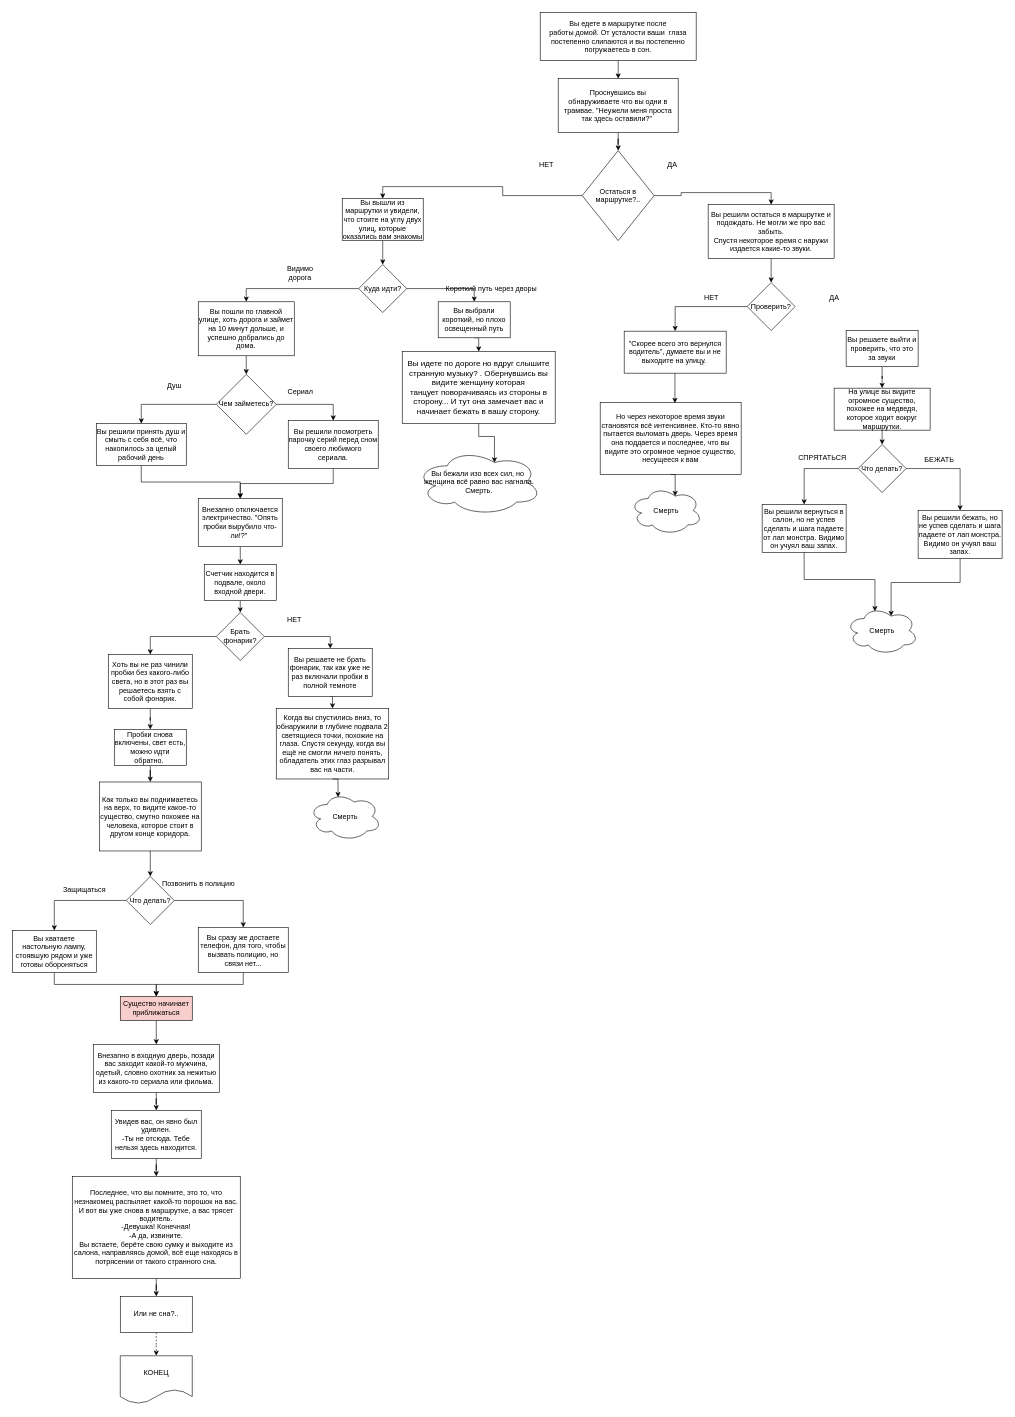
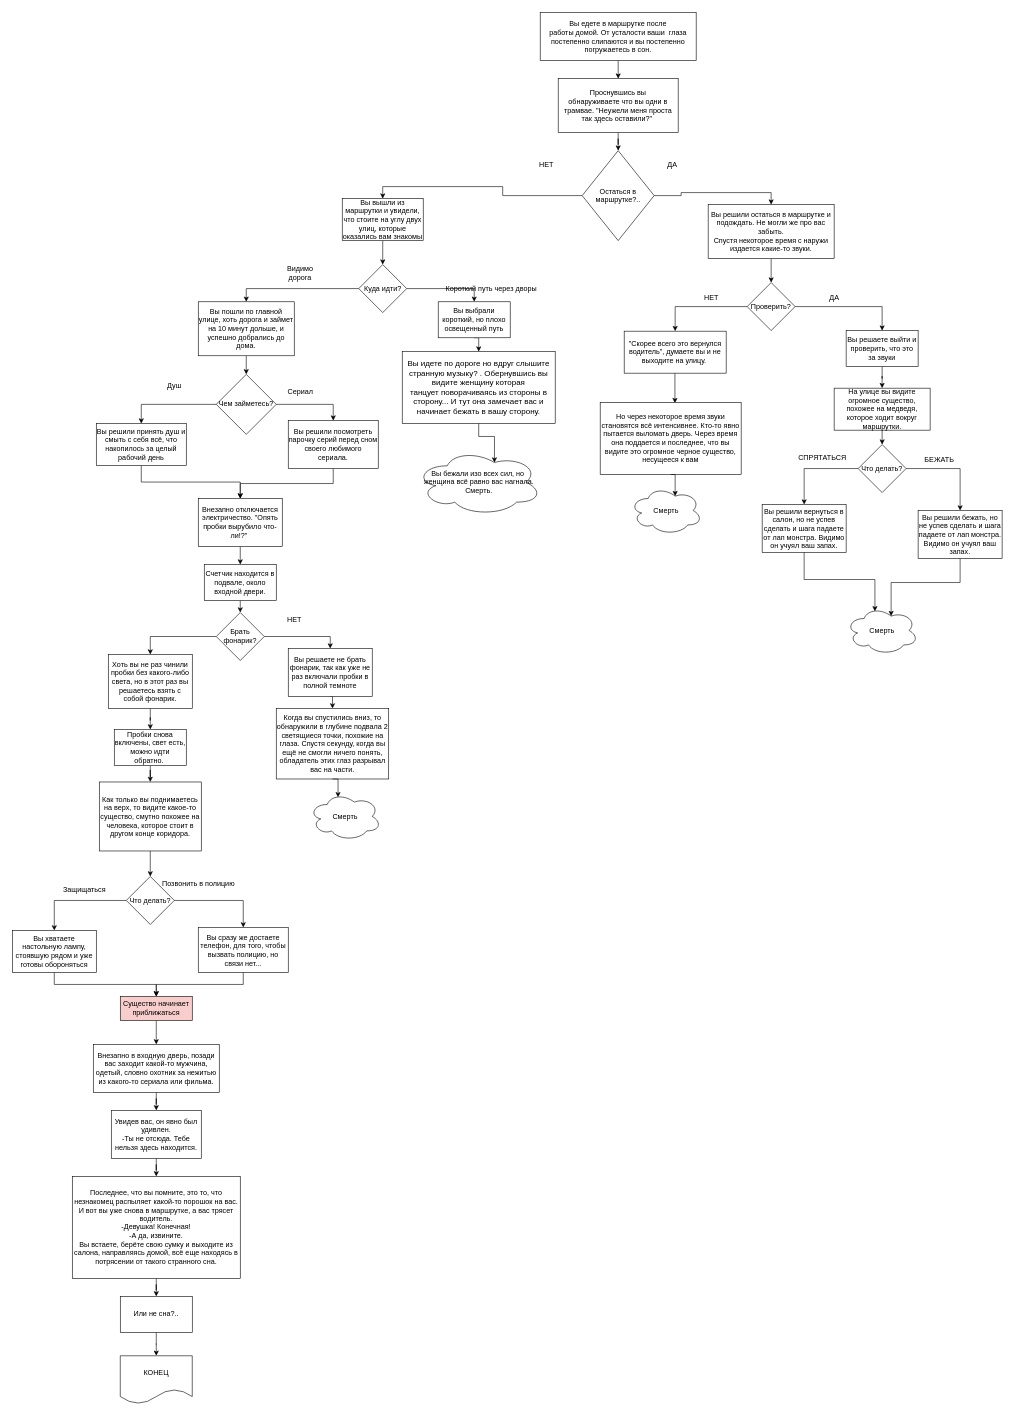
edge "Проверить?" -> "Вы решаете выйти и проверить, что это за звуки": added
edge "Или не сна?.." -> "КОНЕЦ": style dashed -> solid
